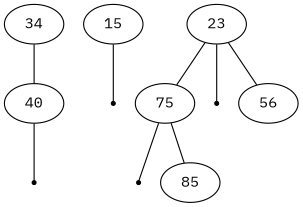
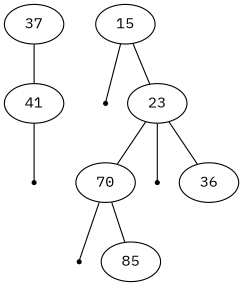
node "34": label "34" -> "37"
edge "15" -- "23": added
node "40": label "40" -> "41"
node "75": label "75" -> "70"
node "56": label "56" -> "36"
